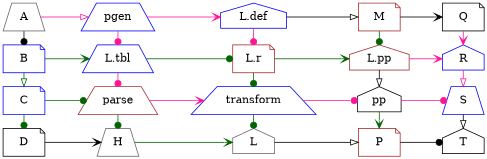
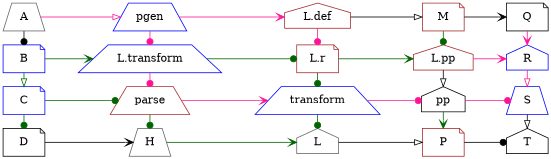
node "L.def": color blue -> brown
node "L.tbl": label "L.tbl" -> "L.transform"
